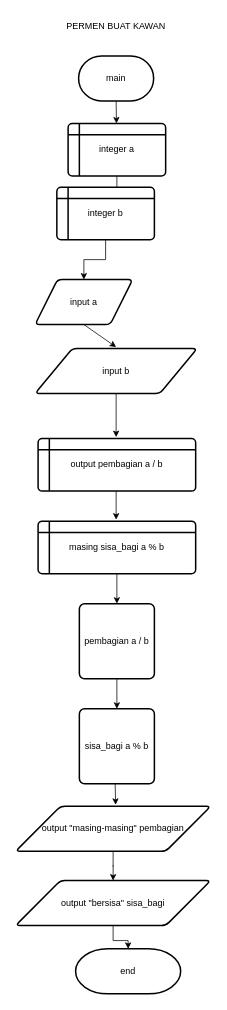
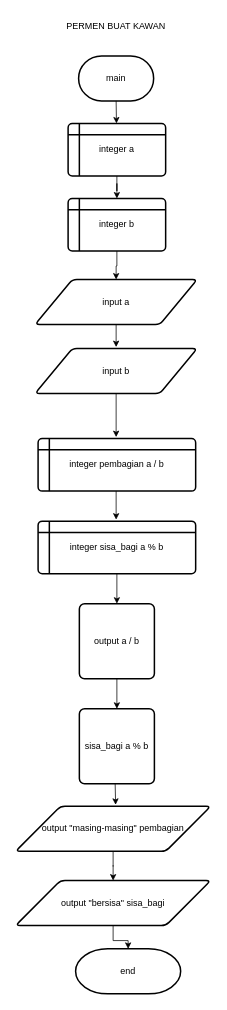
node "integer b": moved (105, 213) -> (117, 225)
node "input a": size 98x45 -> 162x45
node "output pembagian a / b": label "output pembagian a / b" -> "integer pembagian a / b"
node "masing sisa_bagi a % b": label "masing sisa_bagi a % b" -> "integer sisa_bagi a % b"
node "pembagian a / b": label "pembagian a / b" -> "output a / b"
